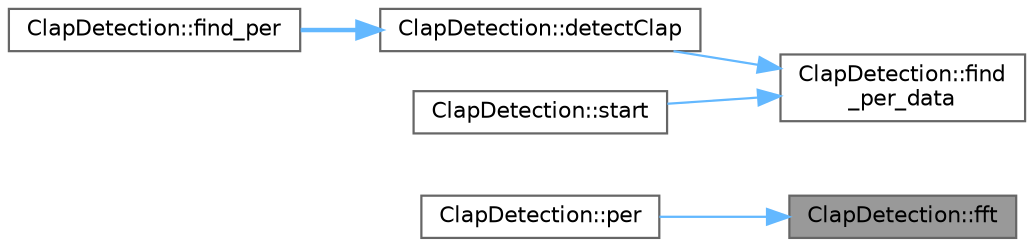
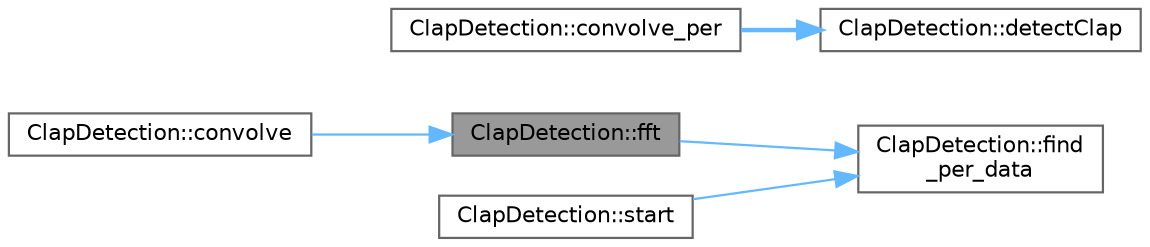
node "ClapDetection::find_per": label "ClapDetection::find_per" -> "ClapDetection::convolve_per"
edge "ClapDetection::detectClap" -> "ClapDetection::find _per_data": now "ClapDetection::fft" -> "ClapDetection::find _per_data"
node "ClapDetection::per": label "ClapDetection::per" -> "ClapDetection::convolve"
